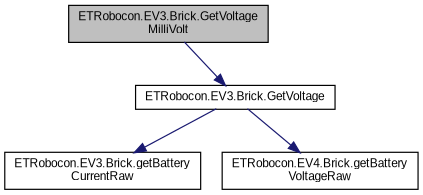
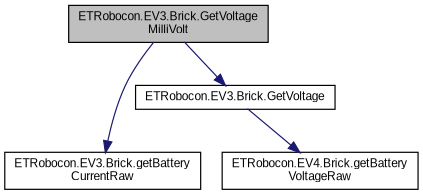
edge "ETRobocon.EV3.Brick.GetVoltage" -> "ETRobocon.EV3.Brick.getBattery CurrentRaw": now "ETRobocon.EV3.Brick.GetVoltage MilliVolt" -> "ETRobocon.EV3.Brick.getBattery CurrentRaw"
